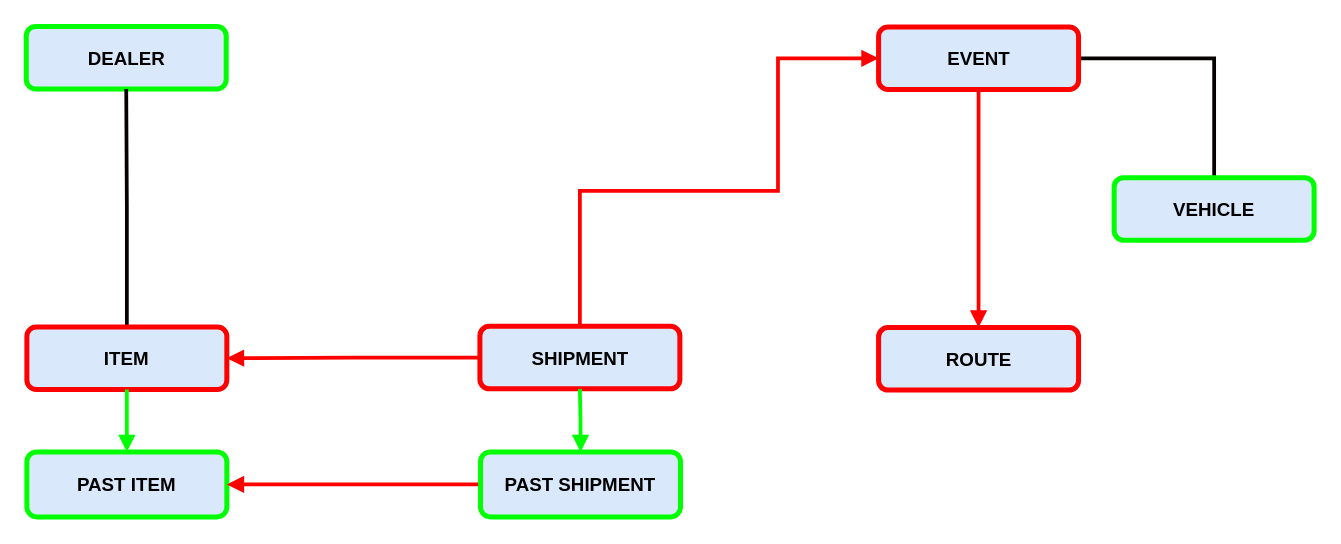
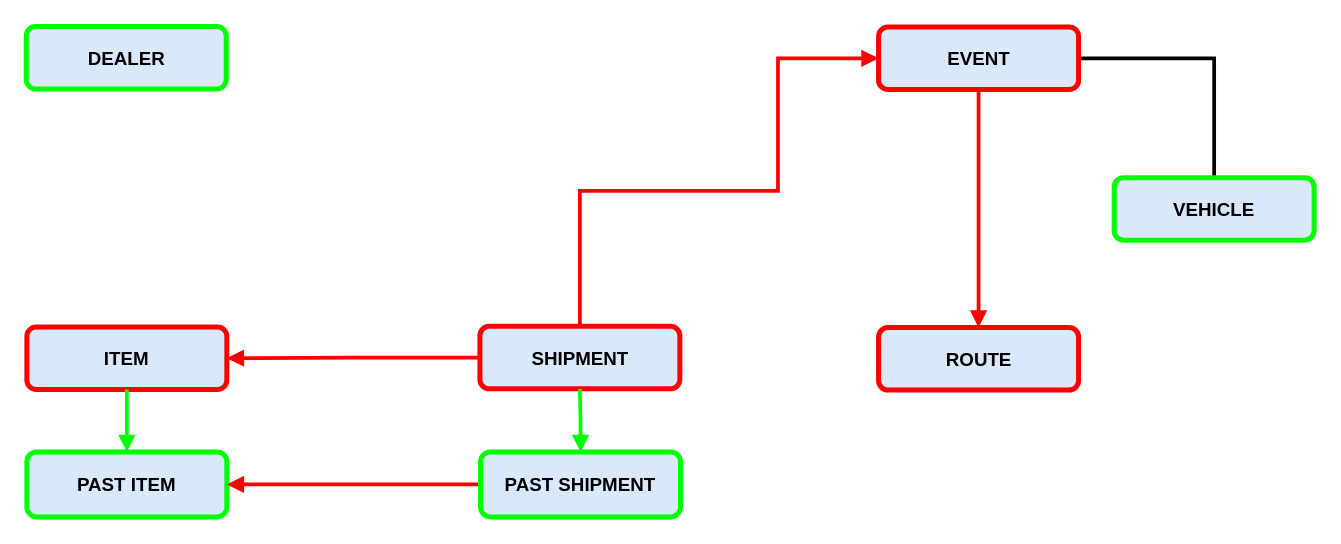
edge "DEALER" -- "ITEM": removed
